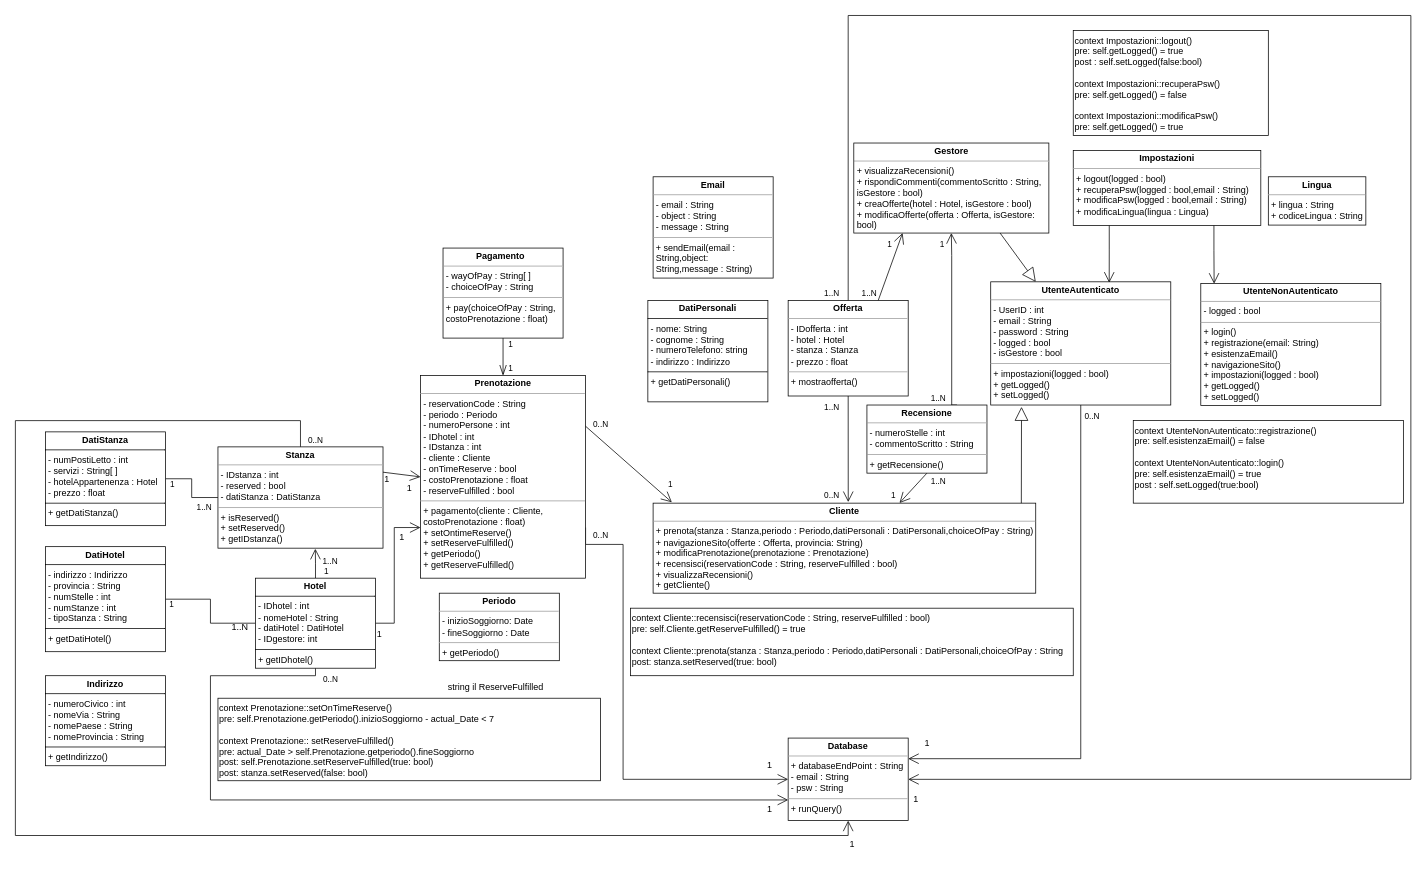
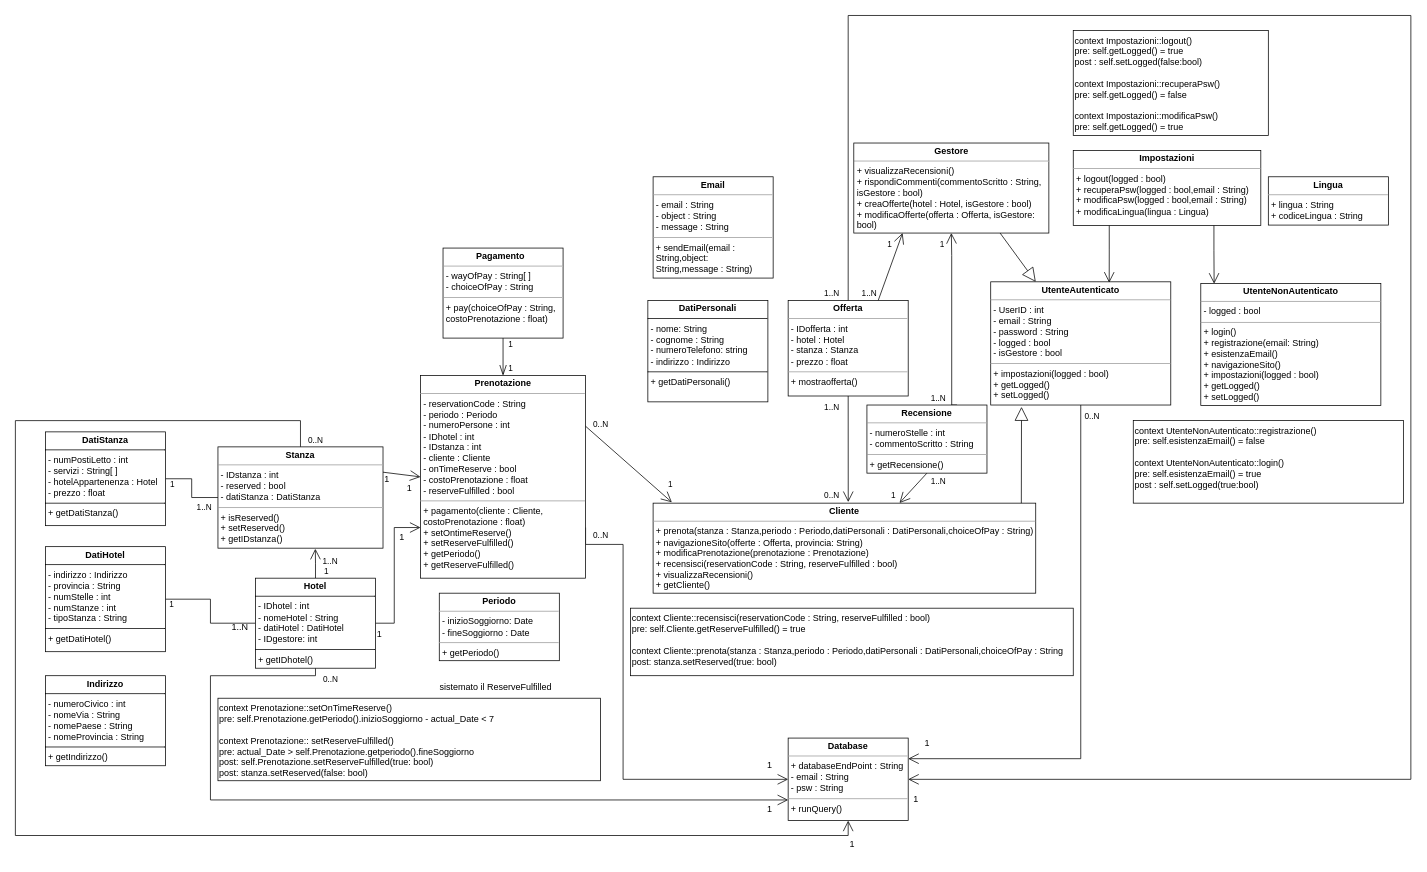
node "Lingua + lingua : String + codiceLingua : String": size 98x48 -> 120x48
node "string il ReserveFulfilled": label "string il ReserveFulfilled" -> "sistemato il ReserveFulfilled"
